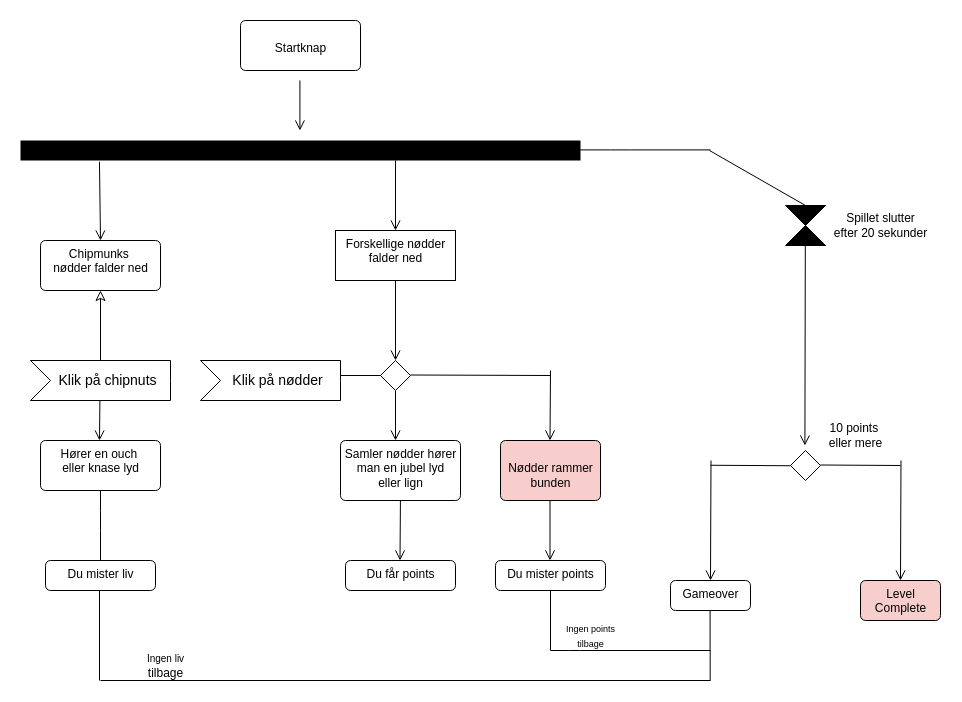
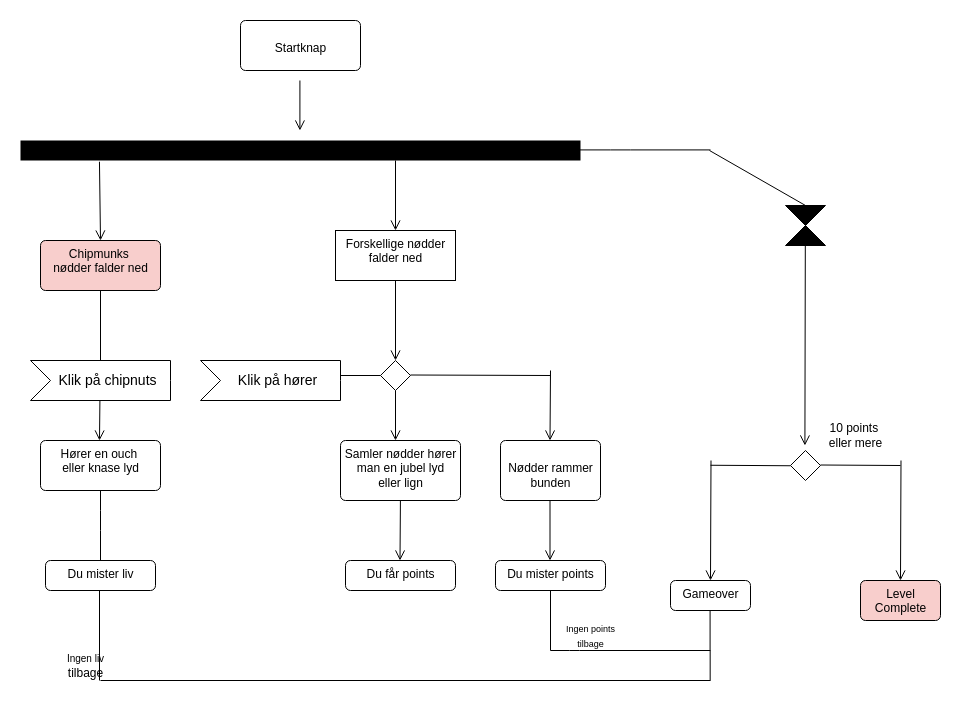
node "Spillet slutter efter 20 sekunder": removed
node "Chipmunks nødder falder ned": fillcolor #ffffff -> #f8cecc
edge "Klik på chipnuts" -> "Chipmunks nødder falder ned": arrowhead classic -> none
node "Klik på nødder": label "Klik på nødder" -> "Klik på hører"
node "Nødder rammer bunden": fillcolor #f8cecc -> #ffffff
node "Ingen liv tilbage": moved (166, 666) -> (86, 666)
